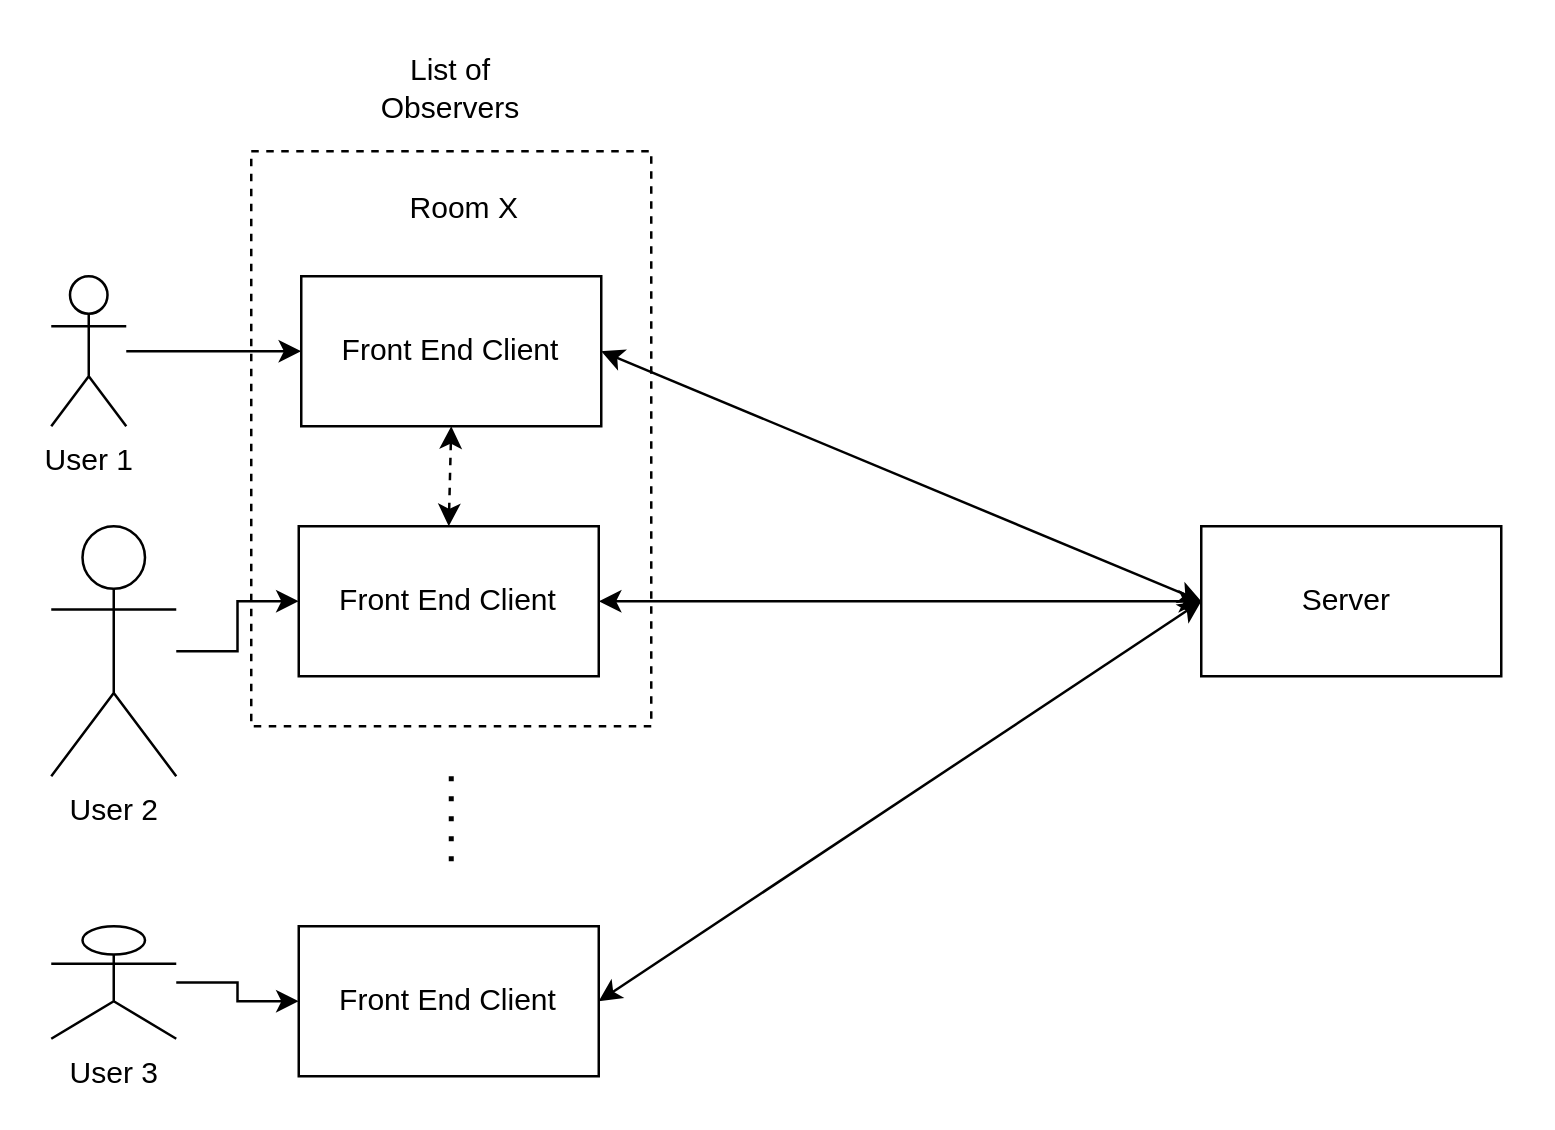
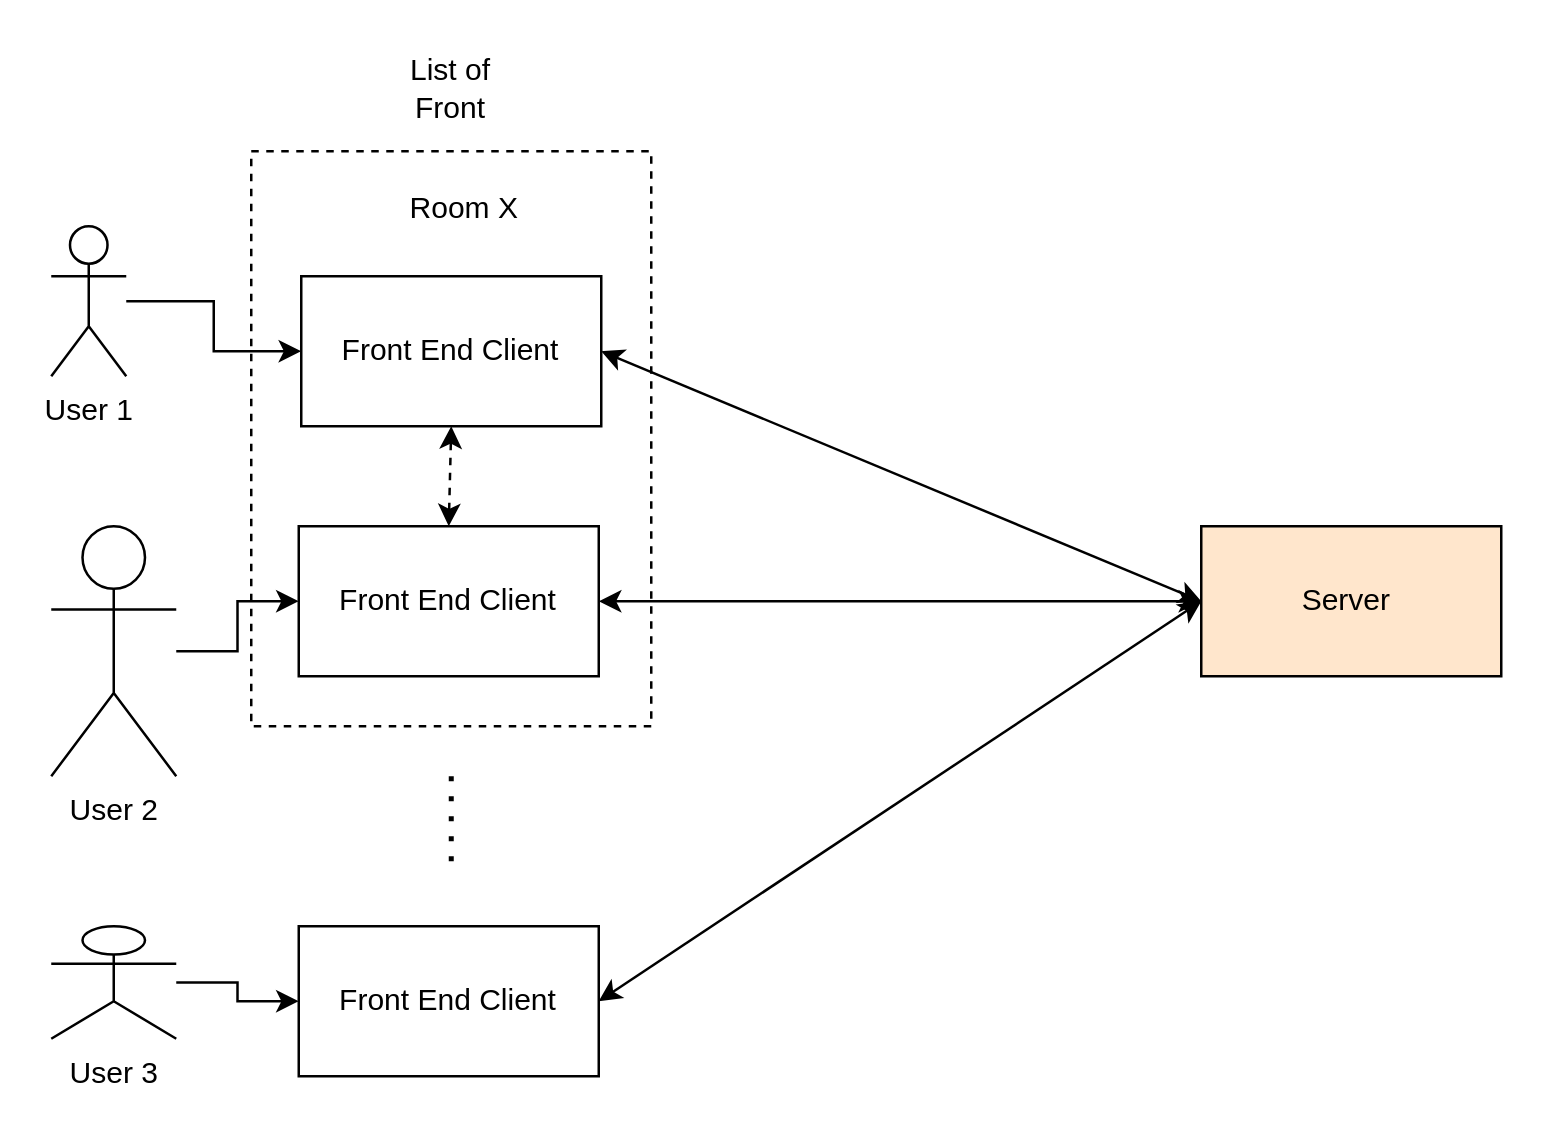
node "List of Observers": label "List of Observers" -> "List of Front"
node "User 1": moved (89, 351) -> (89, 301)
node "Server": fillcolor #ffffff -> #ffe6cc
